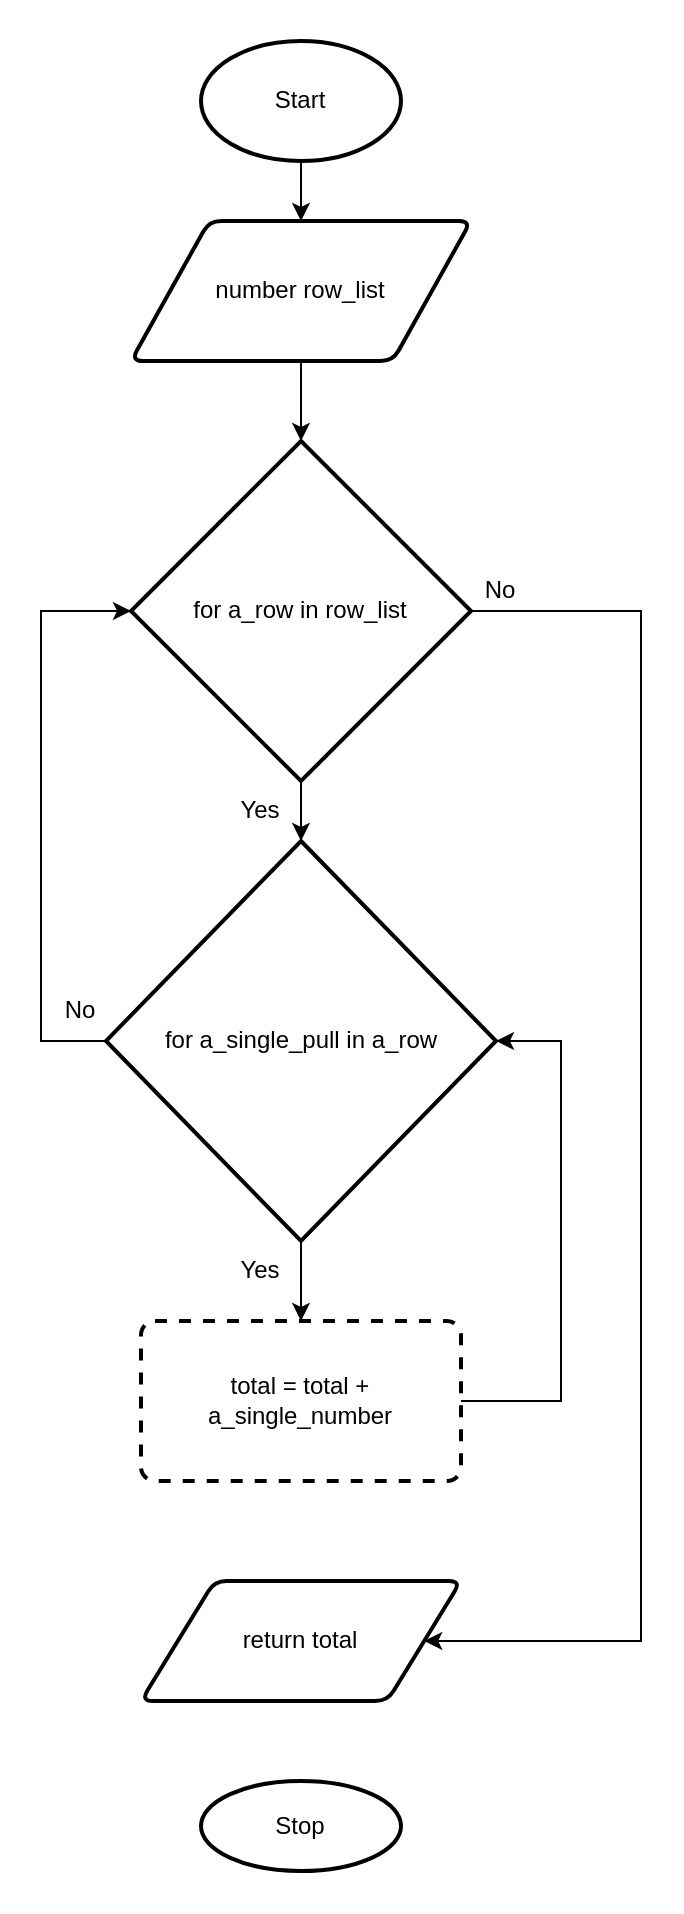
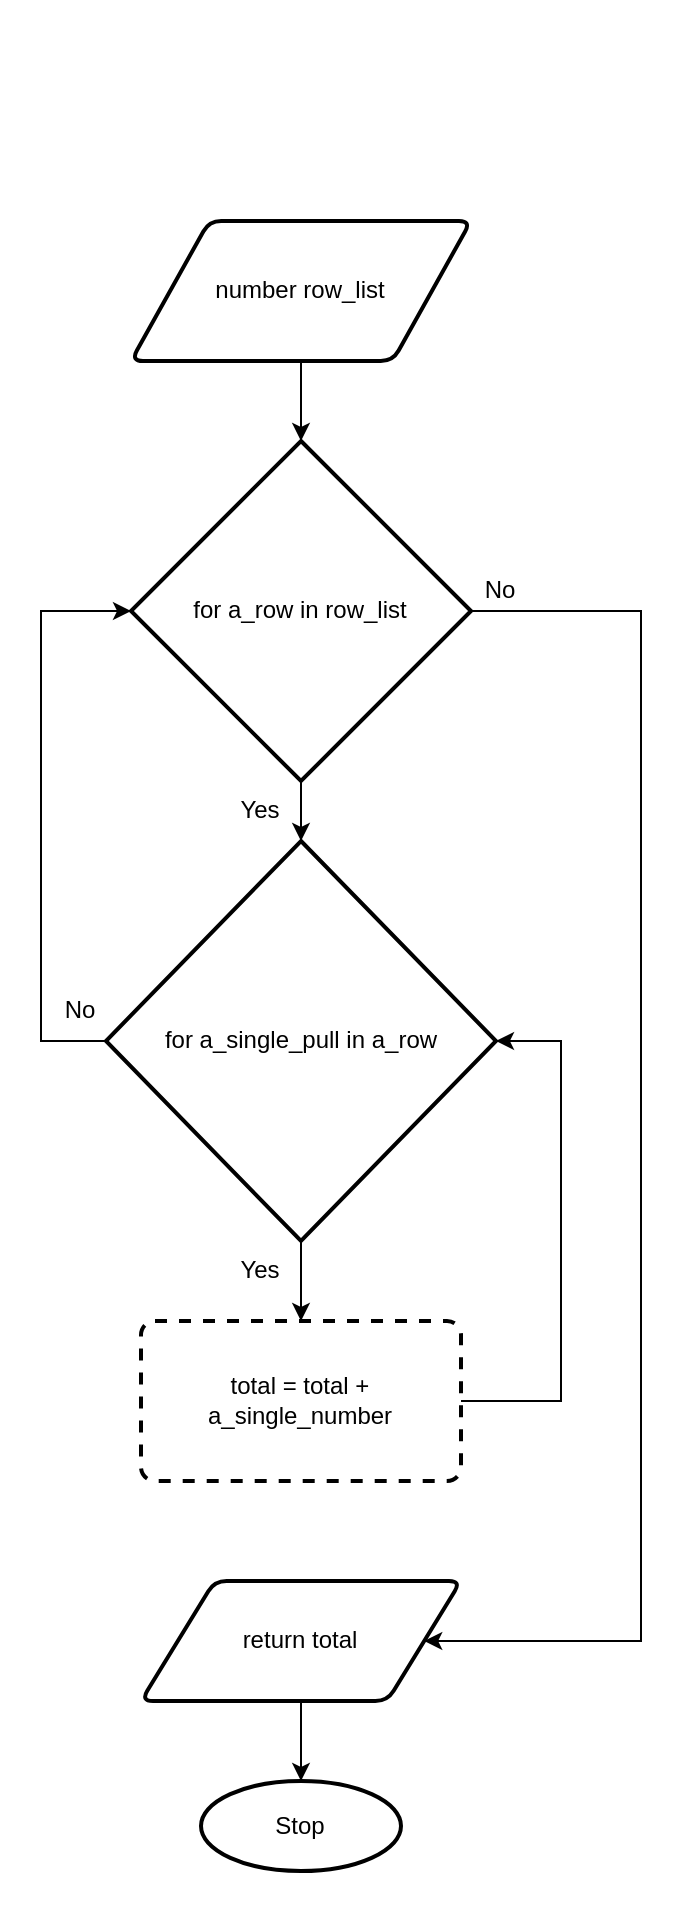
node "Start": removed
edge "Start" -> "number row_list": removed
edge "return total" -> "Stop": added
